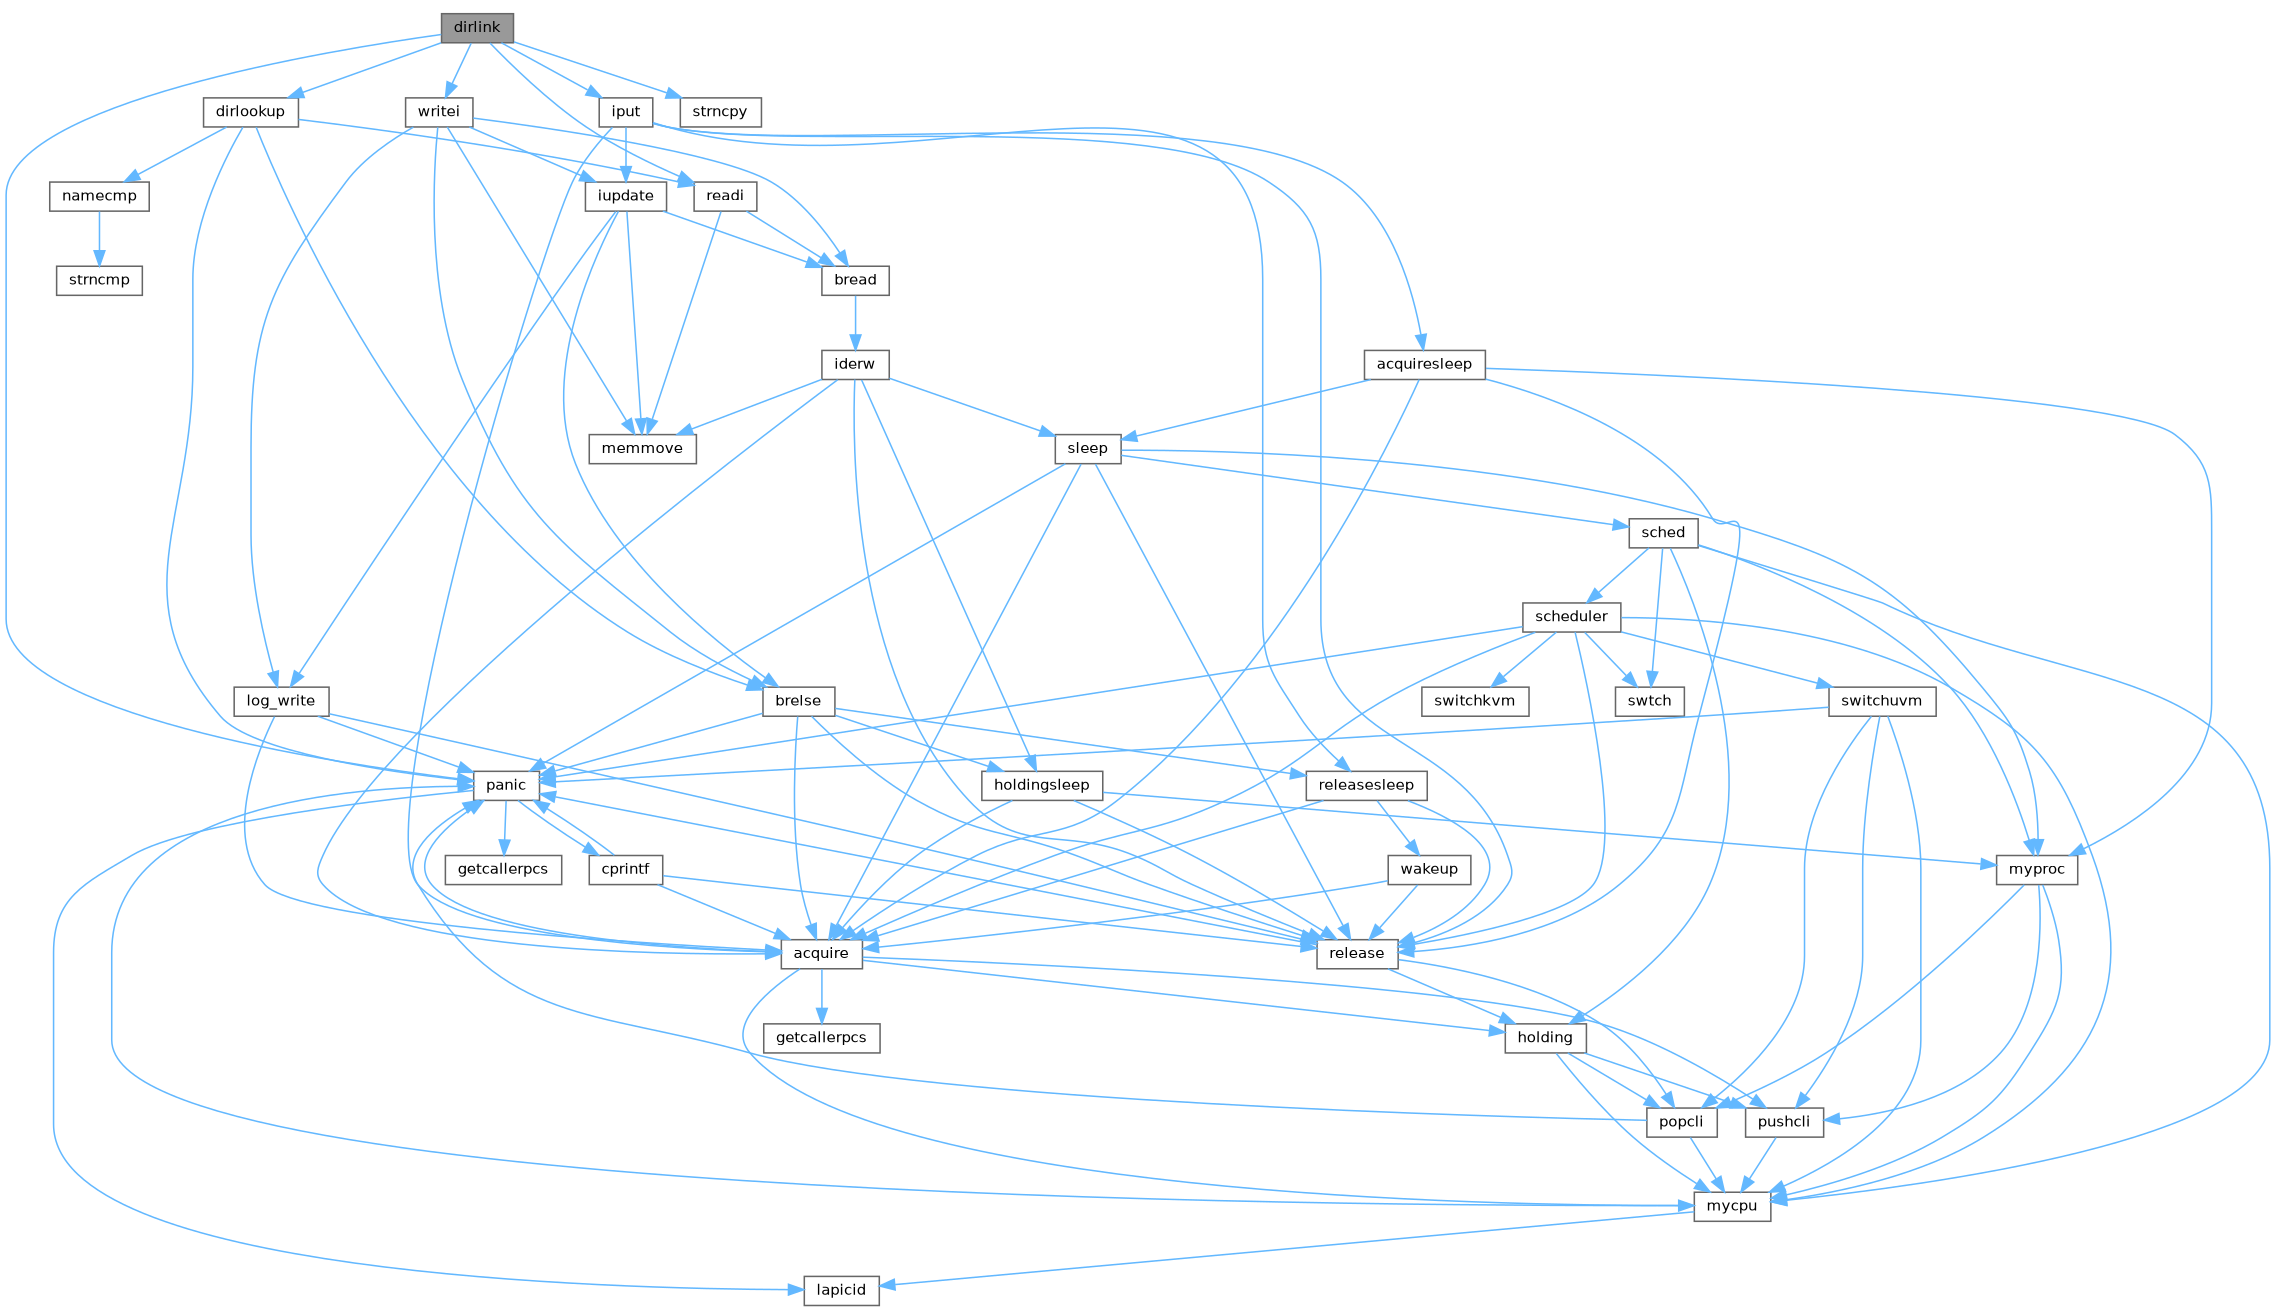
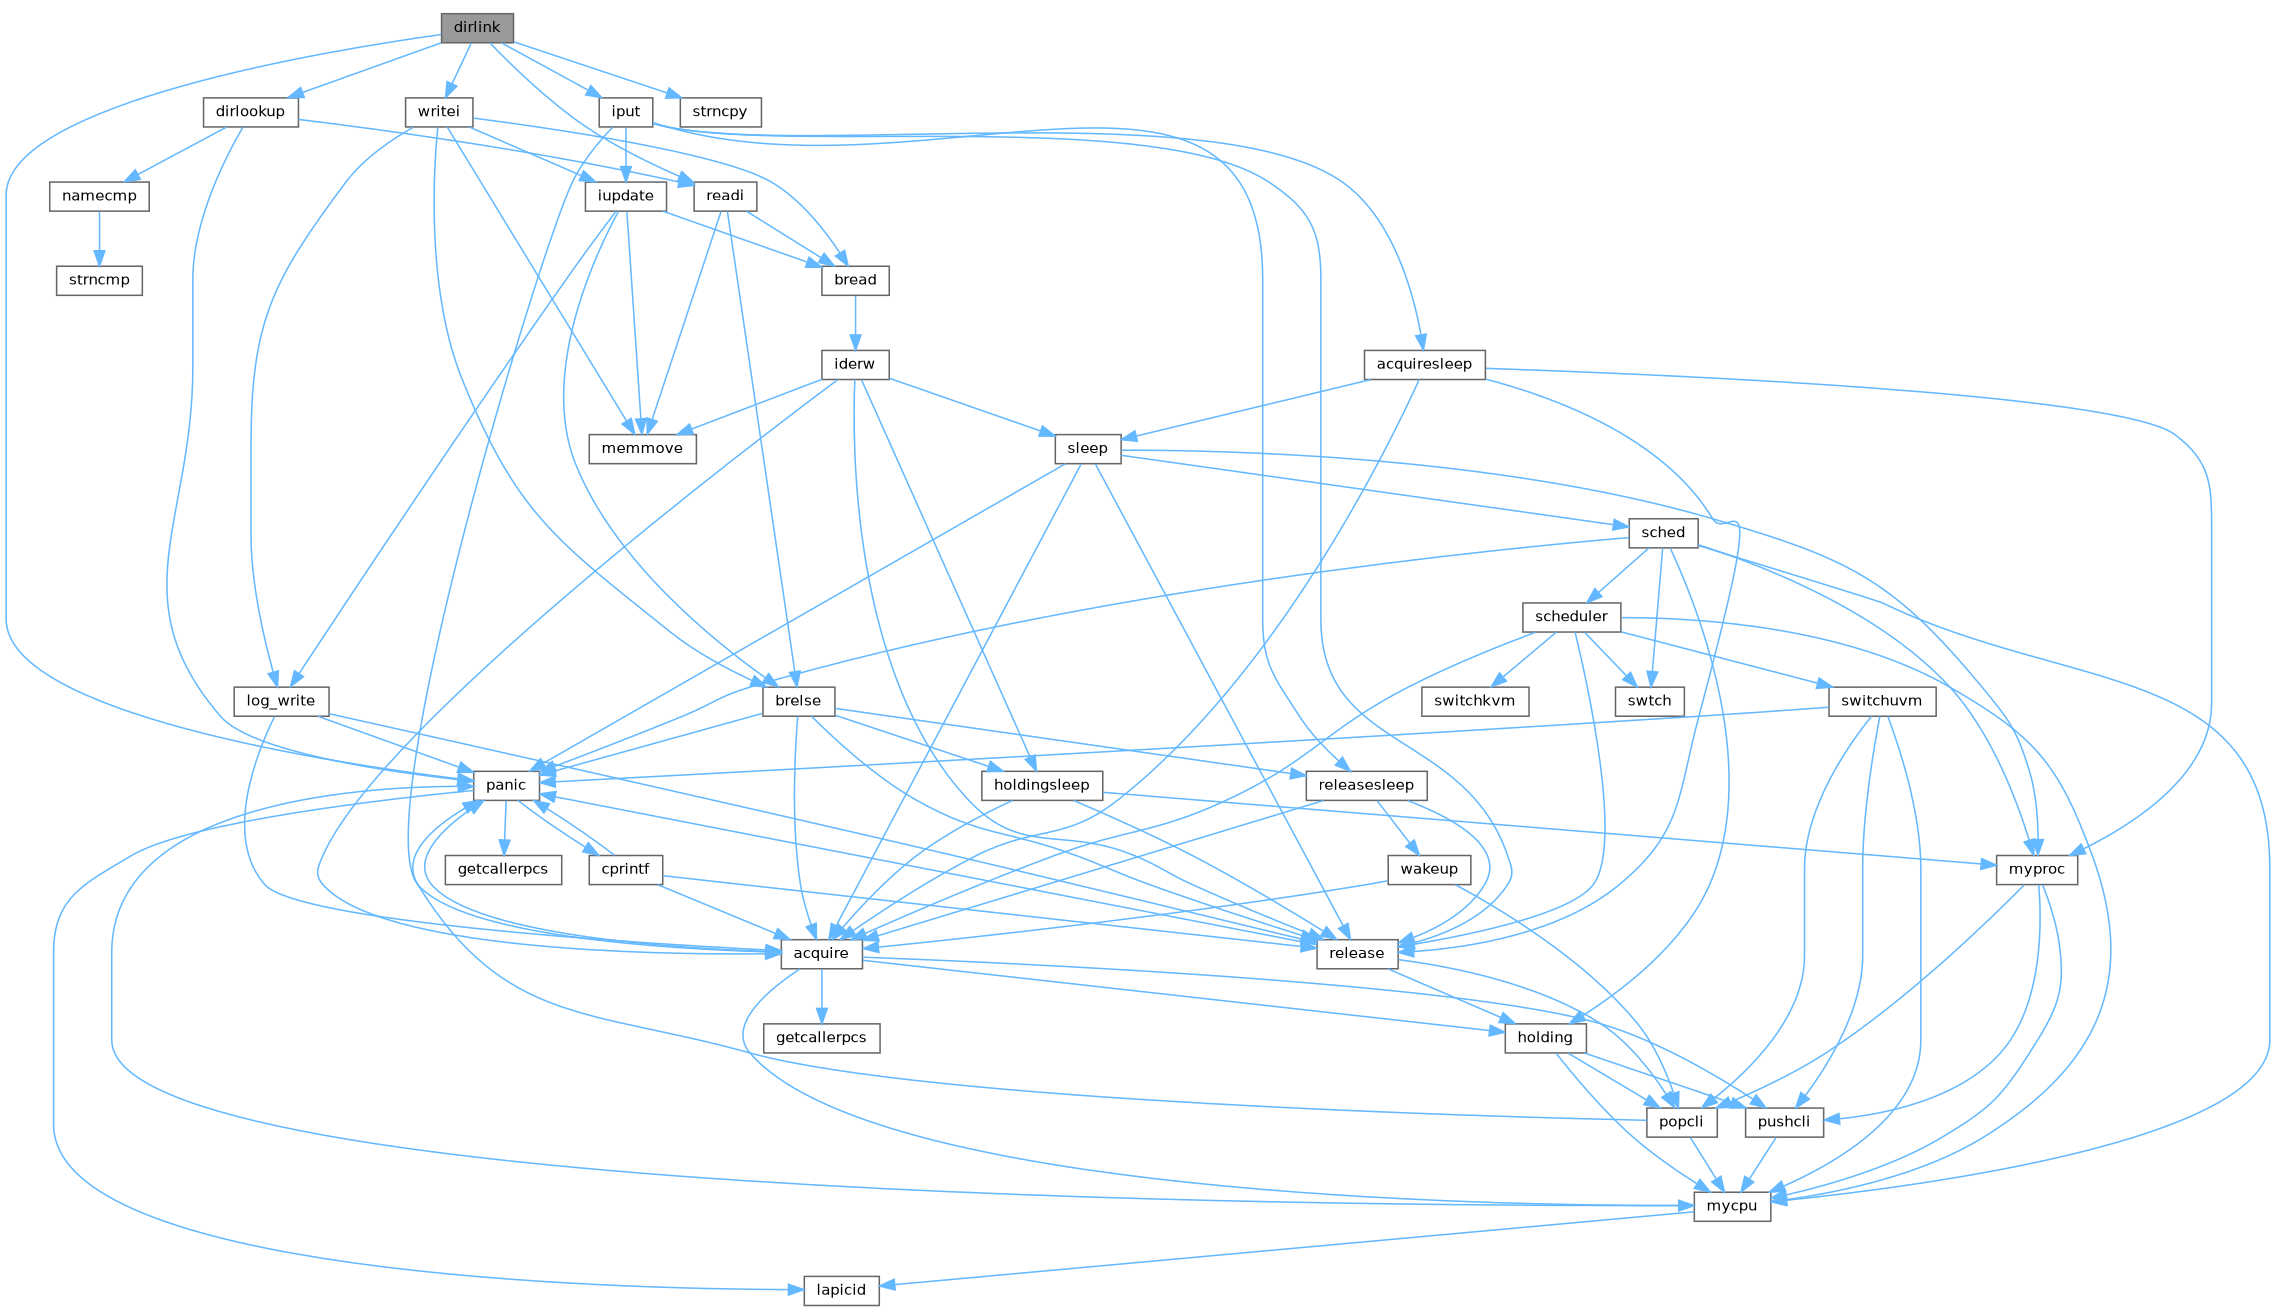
edge "dirlookup" -> "brelse": now "readi" -> "brelse"
edge "scheduler" -> "panic": now "sched" -> "panic"
edge "wakeup" -> "release": now "wakeup" -> "popcli"
